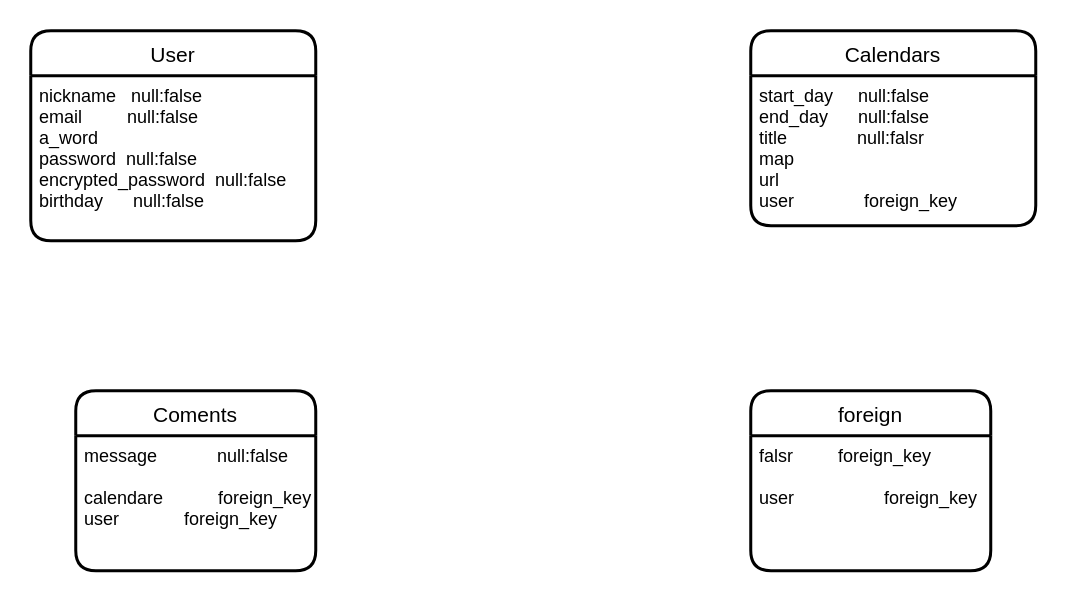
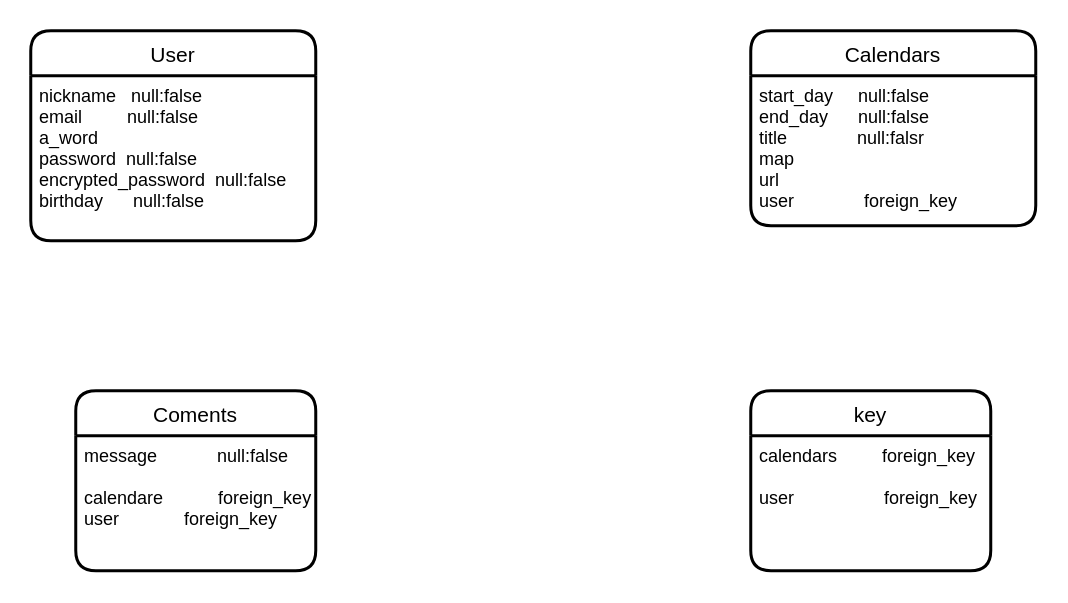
node "foreign": label "foreign" -> "key"
node "falsr foreign_key user foreign_key": label "falsr foreign_key user foreign_key" -> "calendars foreign_key user foreign_key"
